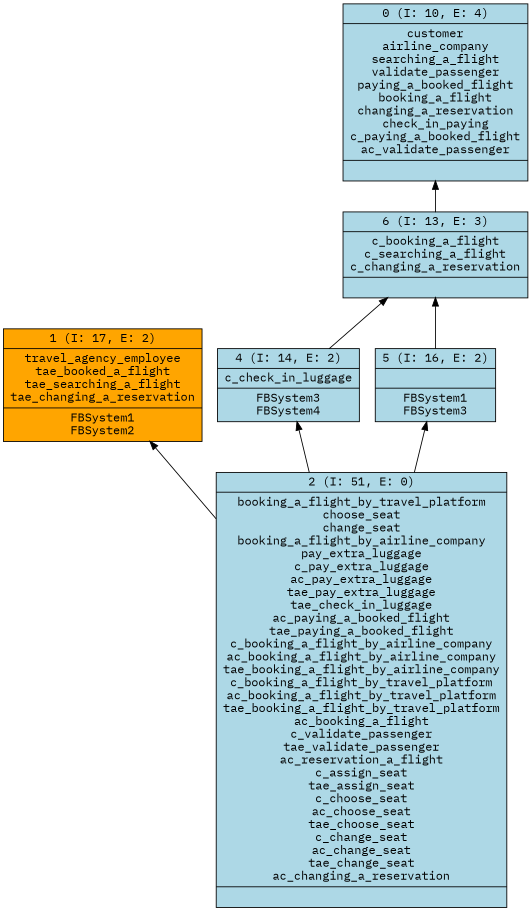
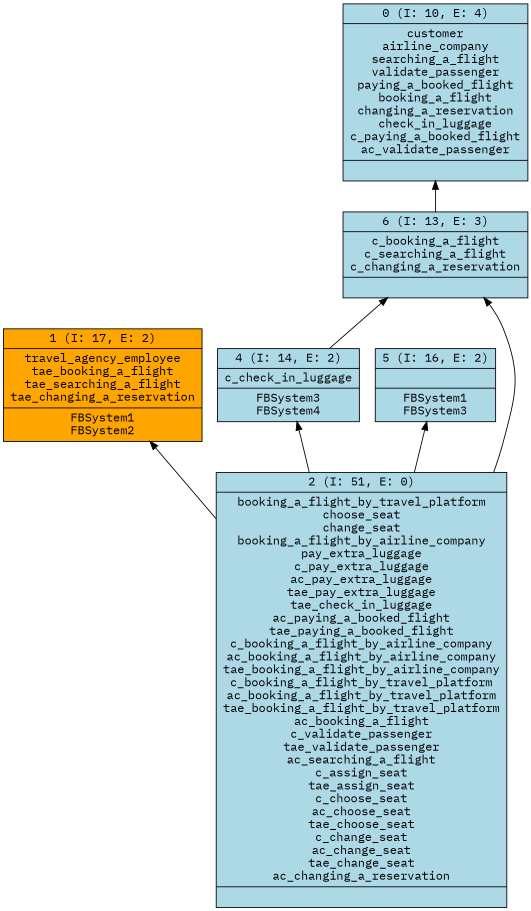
node "0 (I: 10, E: 4)": text "check_in_paying" -> "check_in_luggage"
edge "5 (I: 16, E: 2)" -> "6 (I: 13, E: 3)": now "2 (I: 51, E: 0)" -> "6 (I: 13, E: 3)"
node "1 (I: 17, E: 2)": text "tae_booked_a_flight" -> "tae_booking_a_flight"
node "2 (I: 51, E: 0)": text "ac_reservation_a_flight" -> "ac_searching_a_flight"
